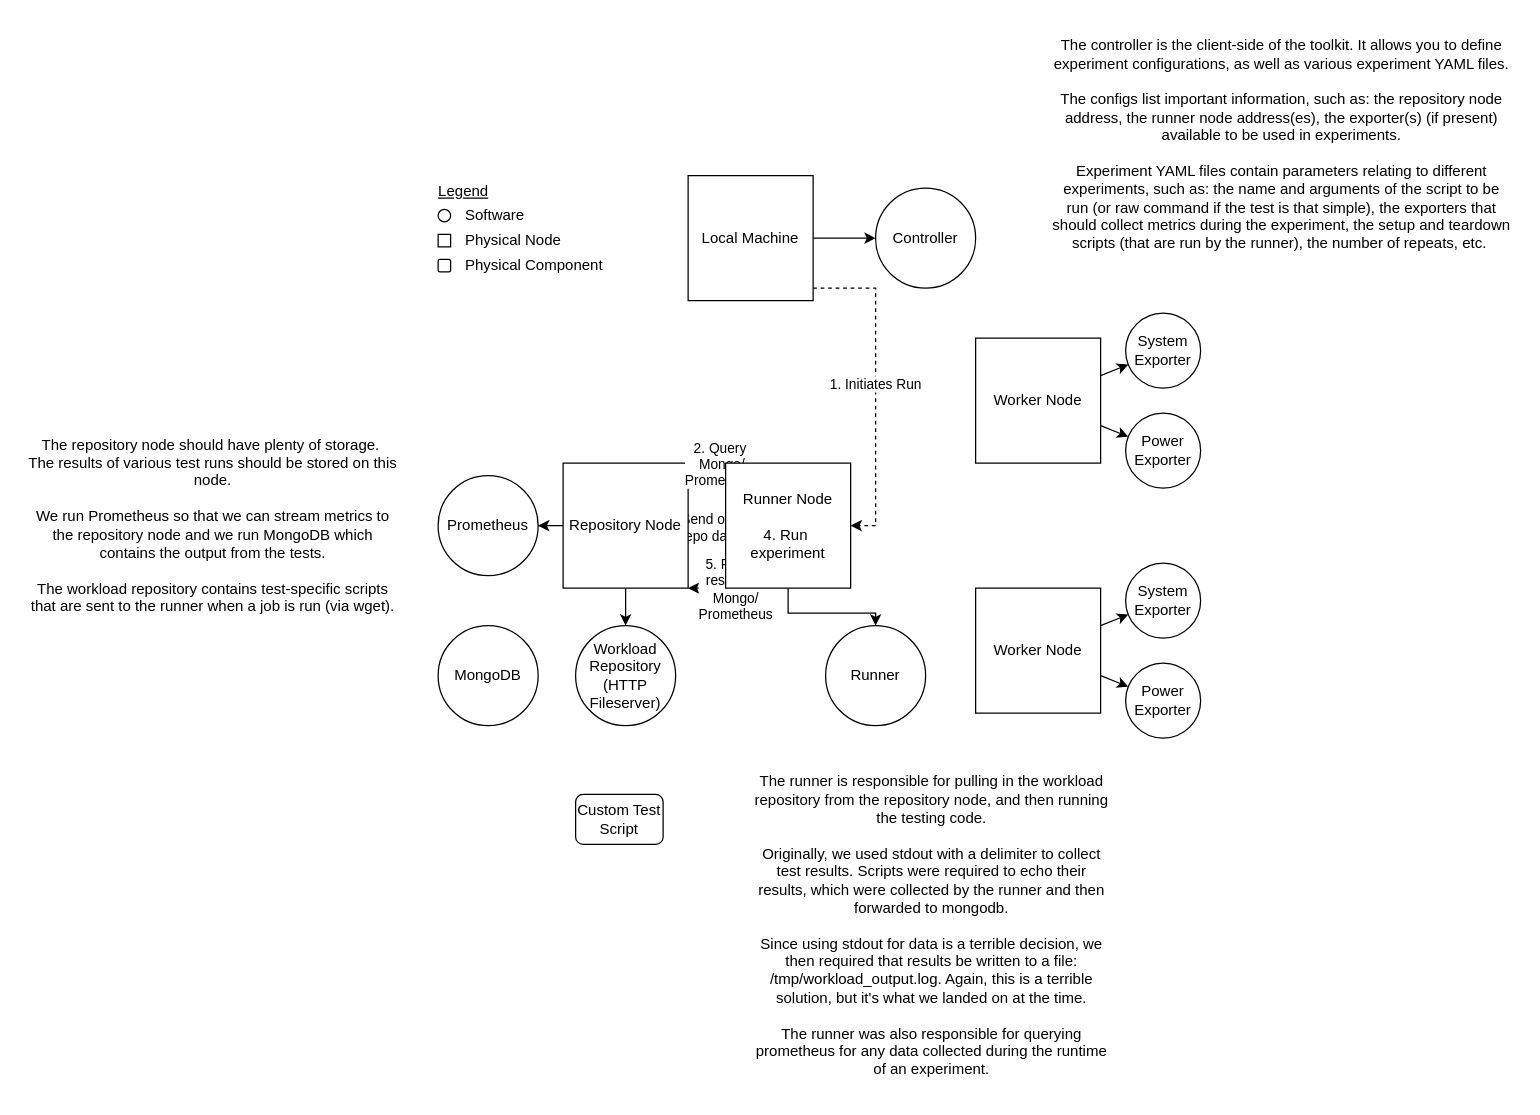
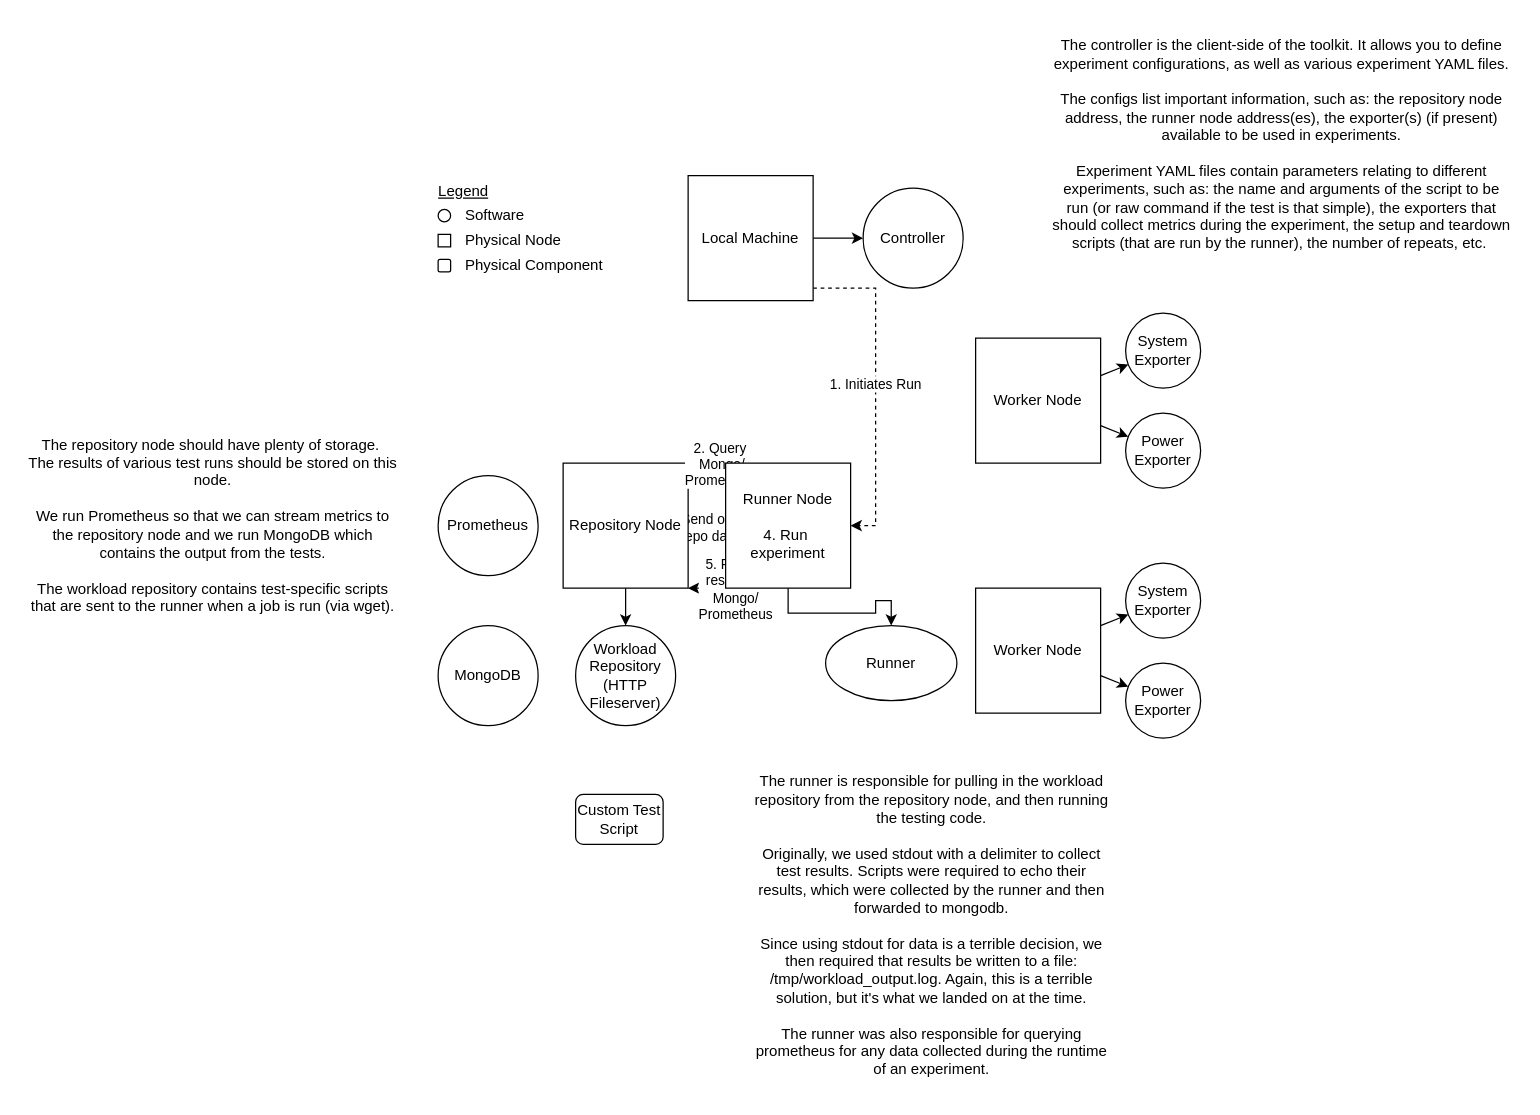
node "Controller": moved (926, 238) -> (913, 238)
edge "Repository Node" -> "Prometheus": removed
node "Runner": size 100x100 -> 131x75
